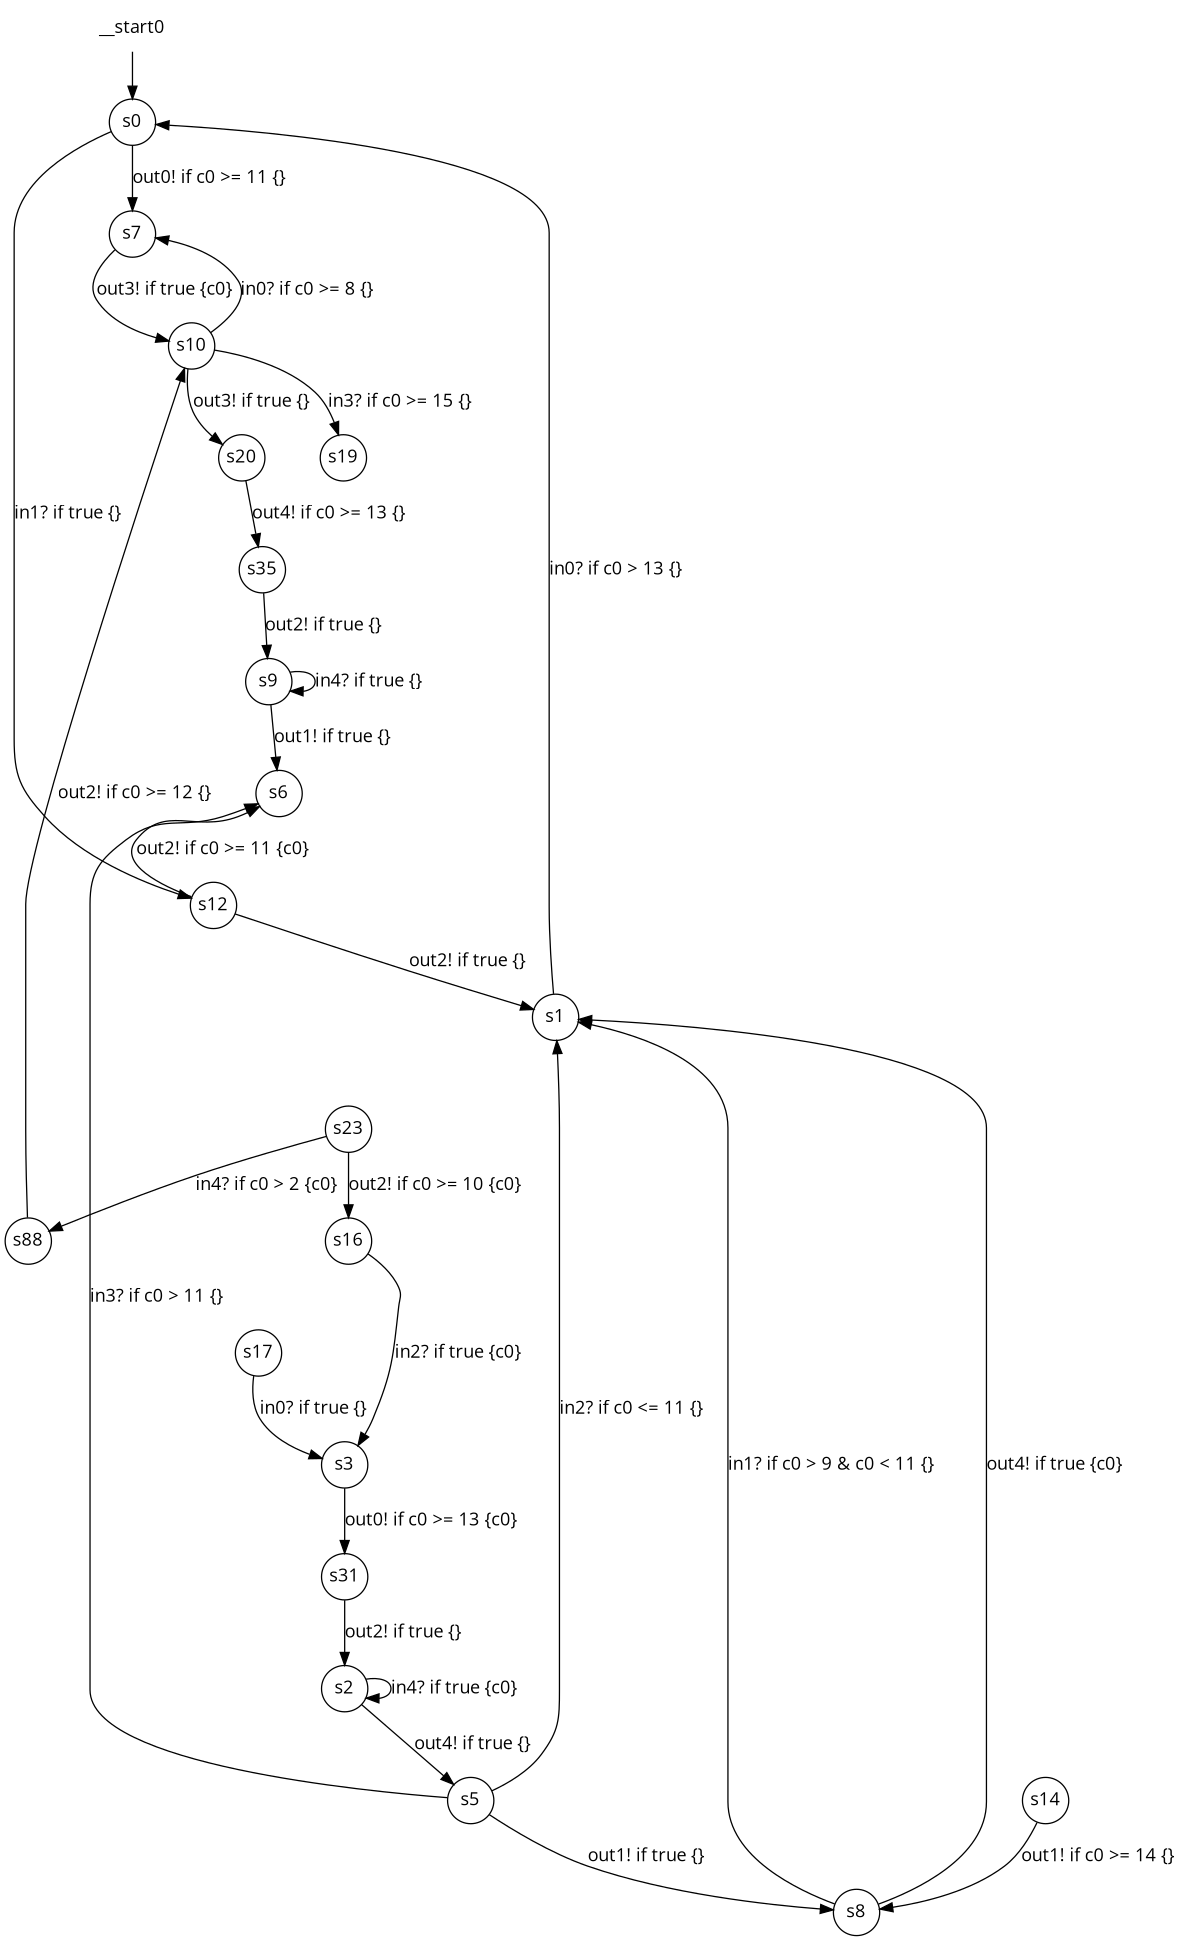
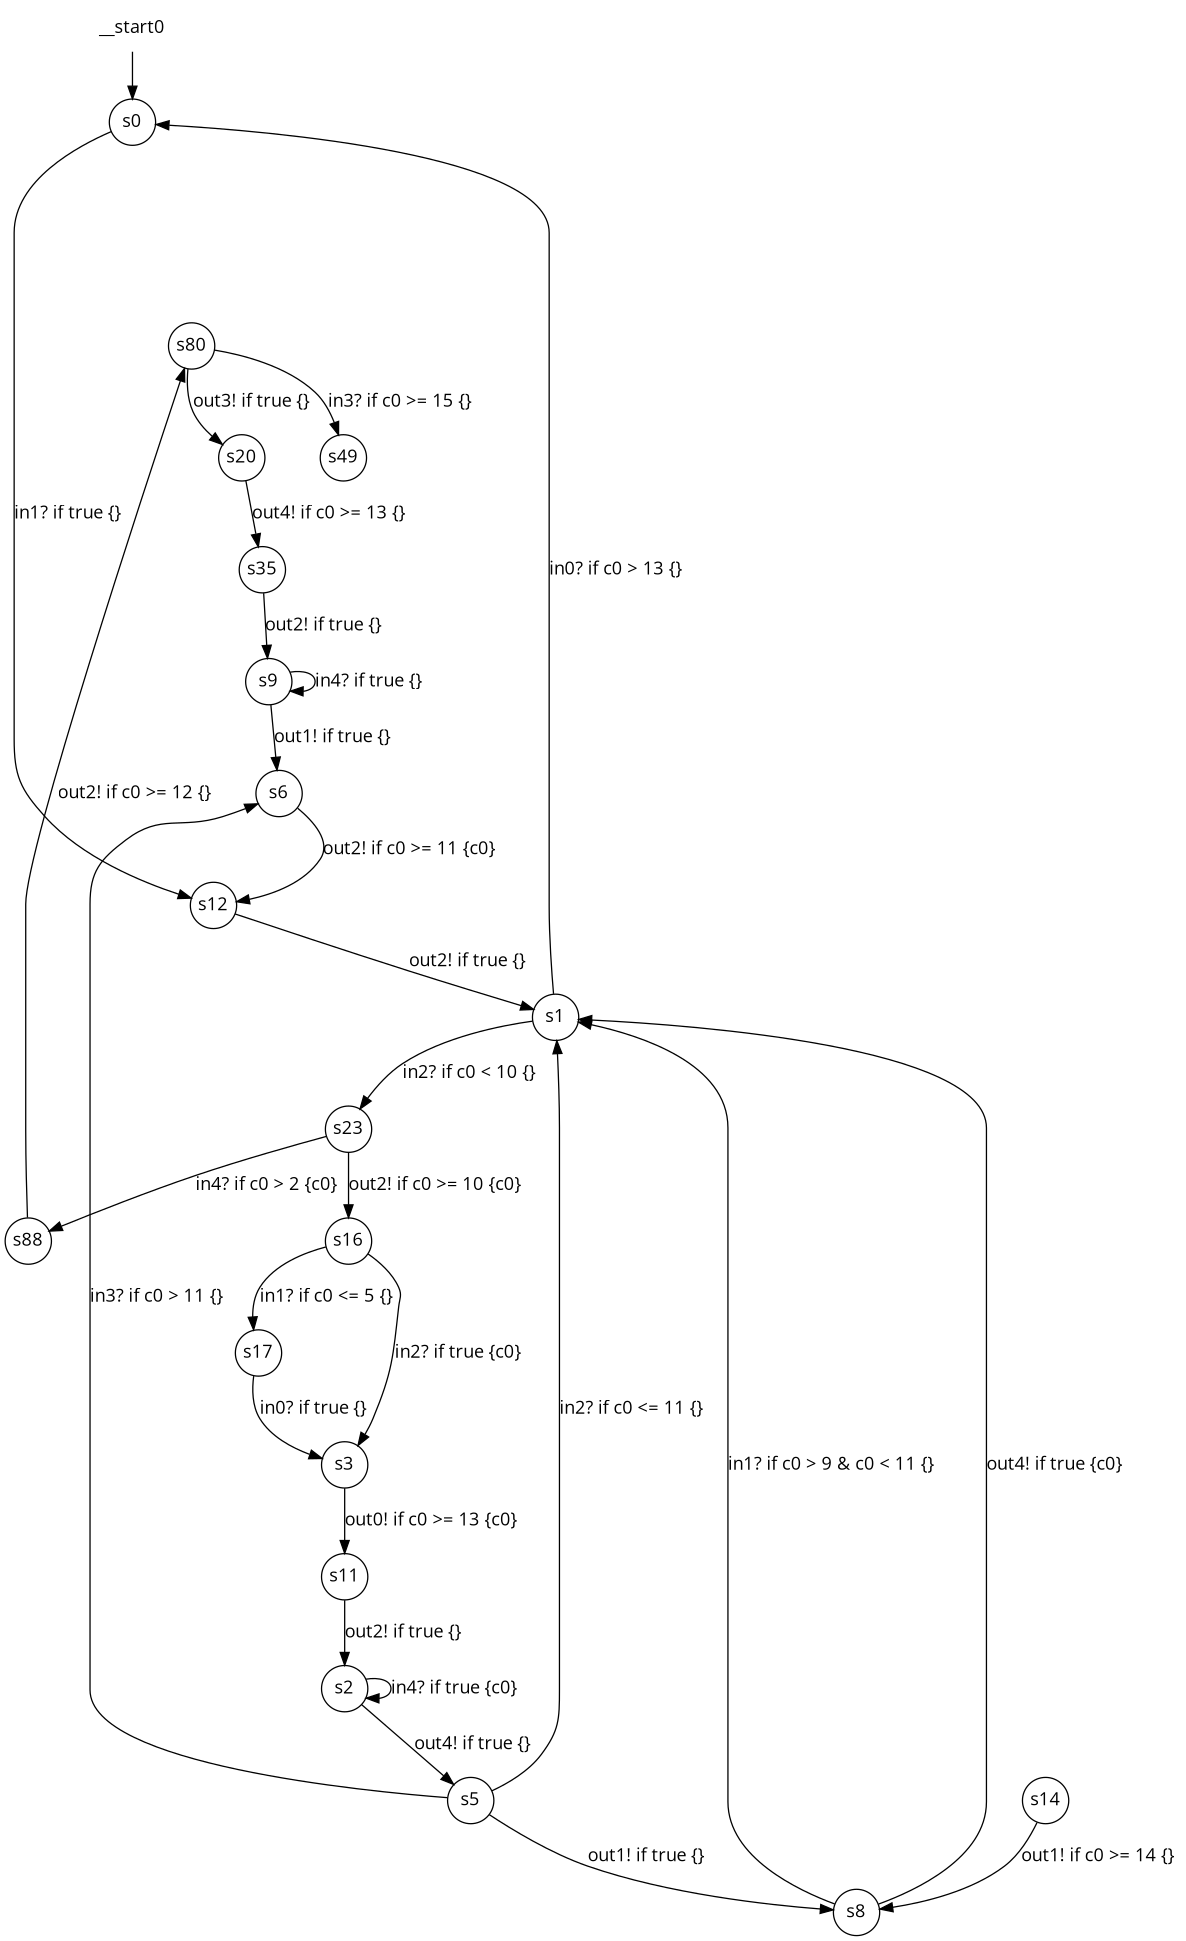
node "s7": removed
node "s10": label "s10" -> "s80"
node "s19": label "s19" -> "s49"
edge "s12" -> "s6": reversed
edge "s1" -> "s23": added, label "in2? if c0 < 10 {}"
edge "s16" -> "s17": added, label "in1? if c0 <= 5 {}"
node "s31": label "s31" -> "s11"
